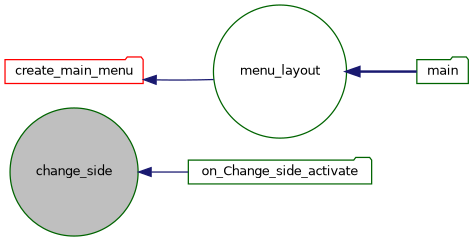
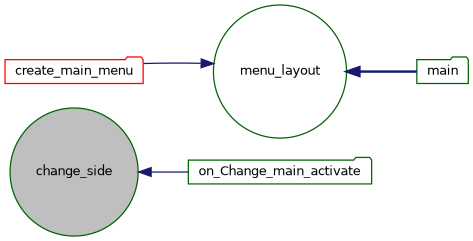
edge "menu_layout" -> "create_main_menu": reversed
node "on_Change_side_activate": label "on_Change_side_activate" -> "on_Change_main_activate"
